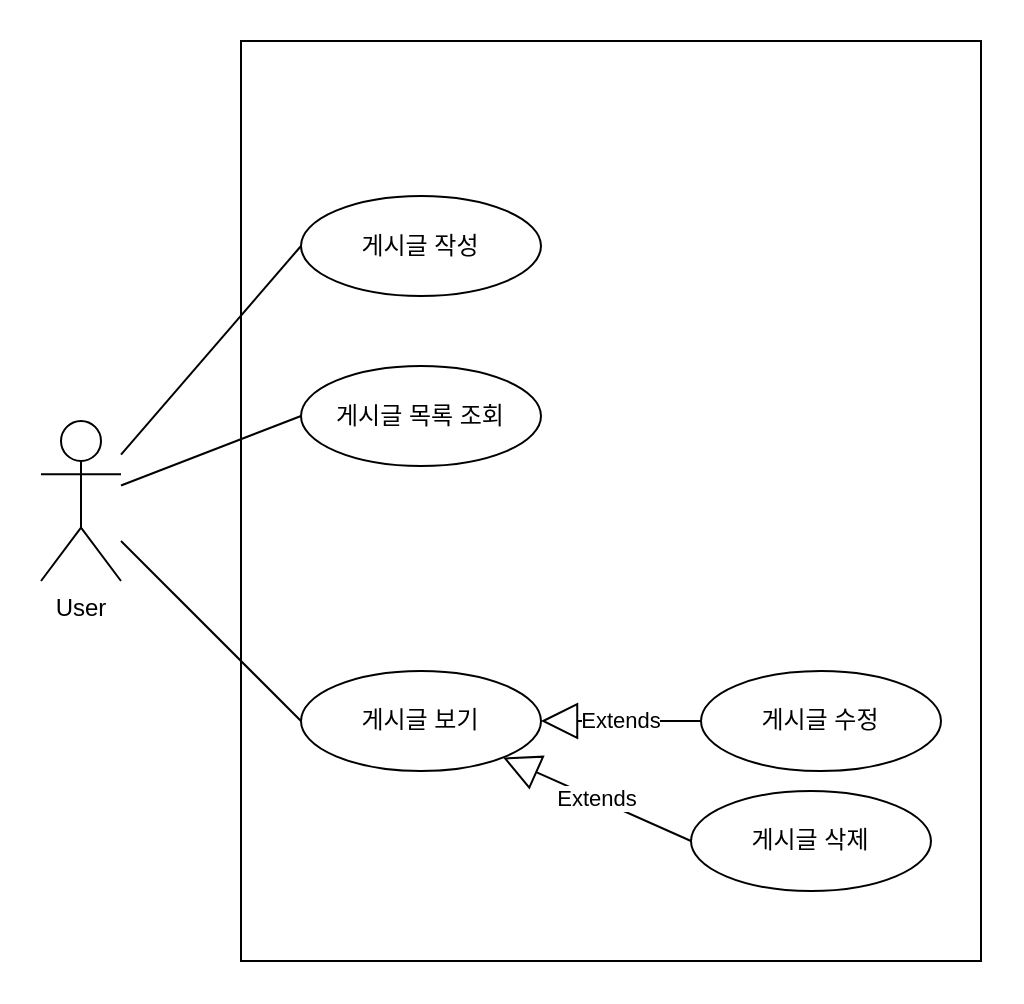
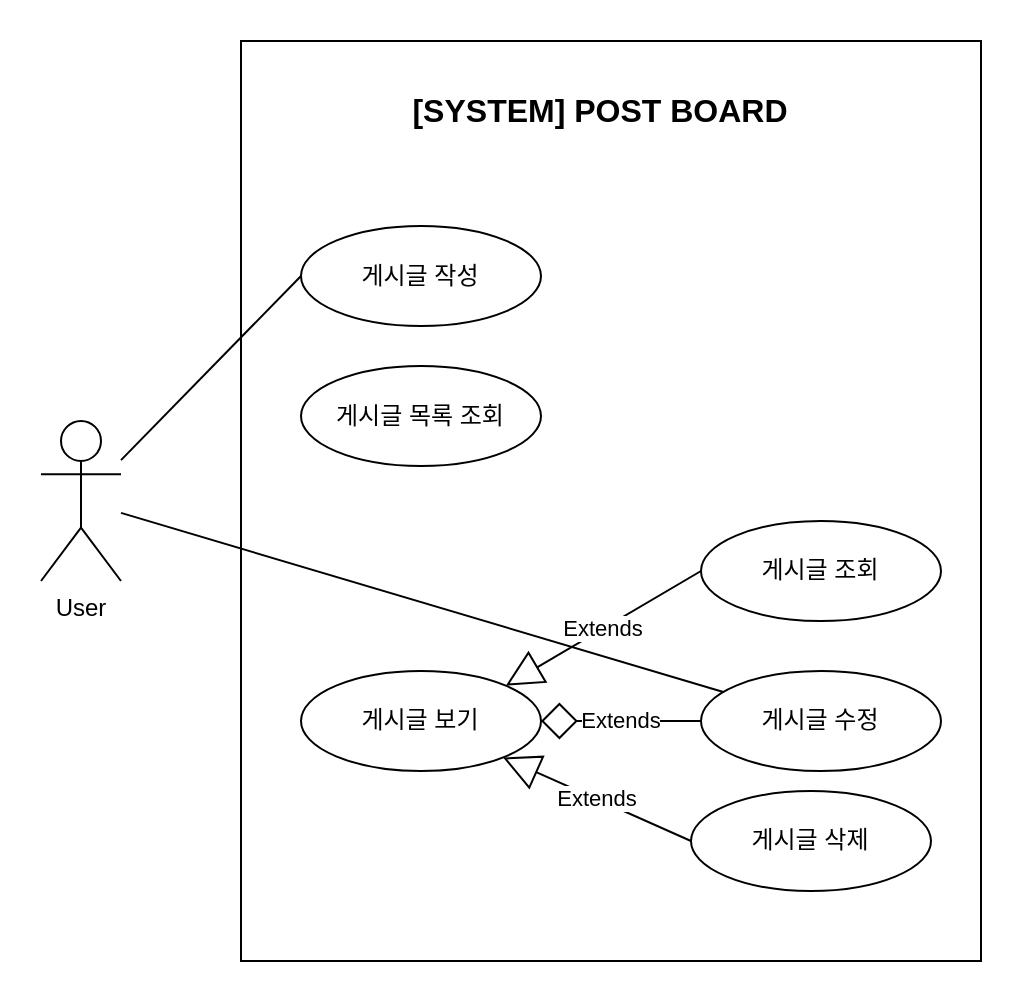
node "[SYSTEM] POST BOARD": added
node "게시글 작성": moved (421, 246) -> (421, 276)
edge "게시글 목록 조회" -- "User": now "게시글 수정" -- "User"
node "게시글 조회": added
edge "게시글 조회" -> "게시글 보기": added, label "Extends"
edge "User" -- "게시글 보기": removed
edge "게시글 수정" -> "게시글 보기": arrowhead block -> diamond
